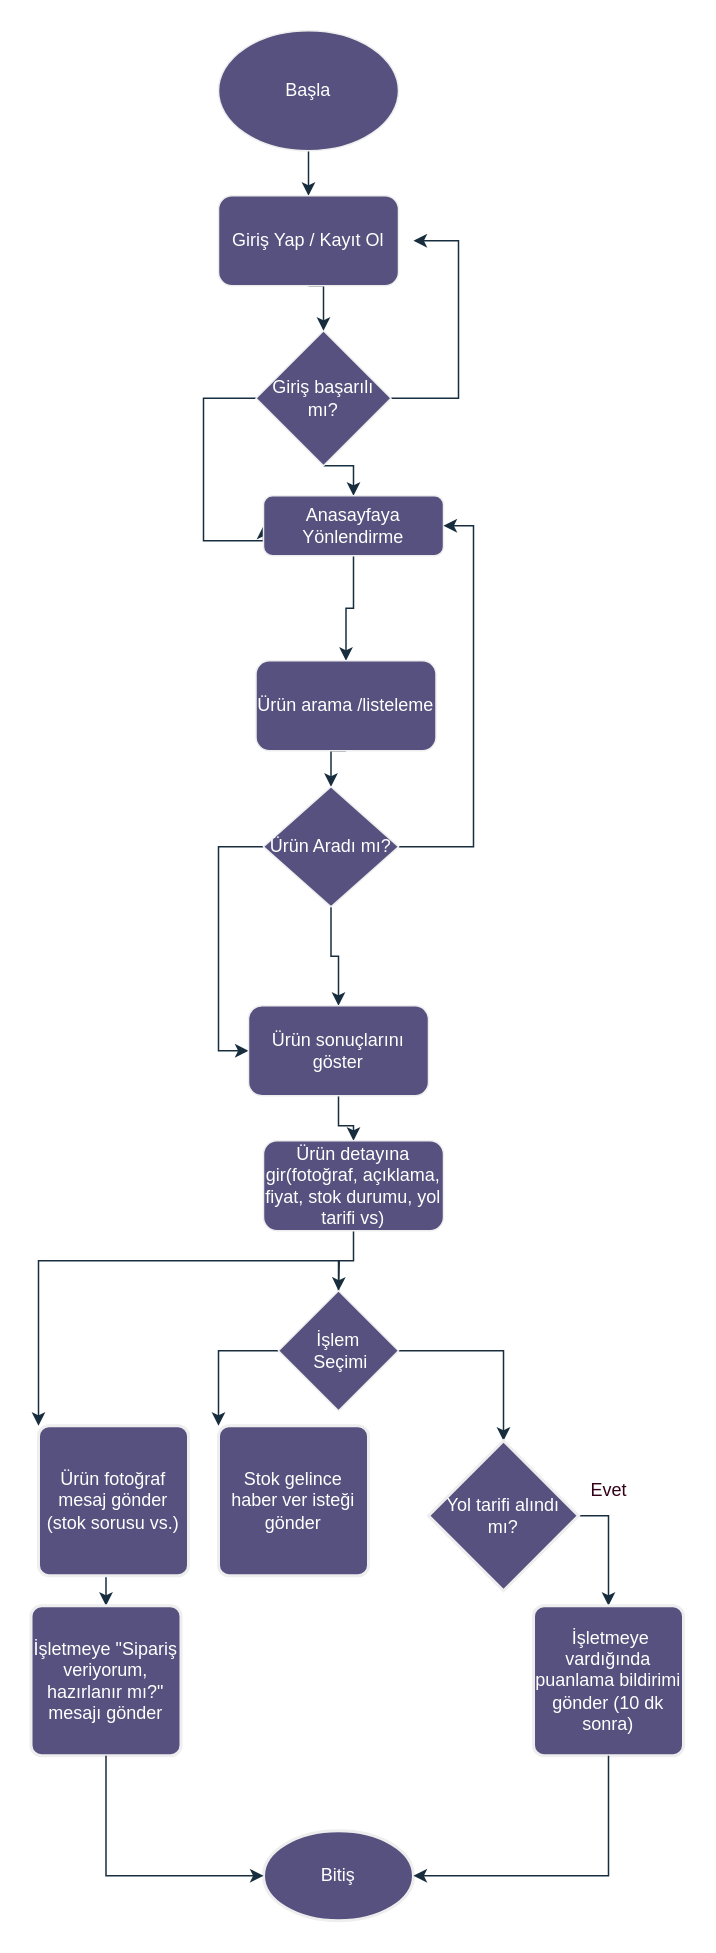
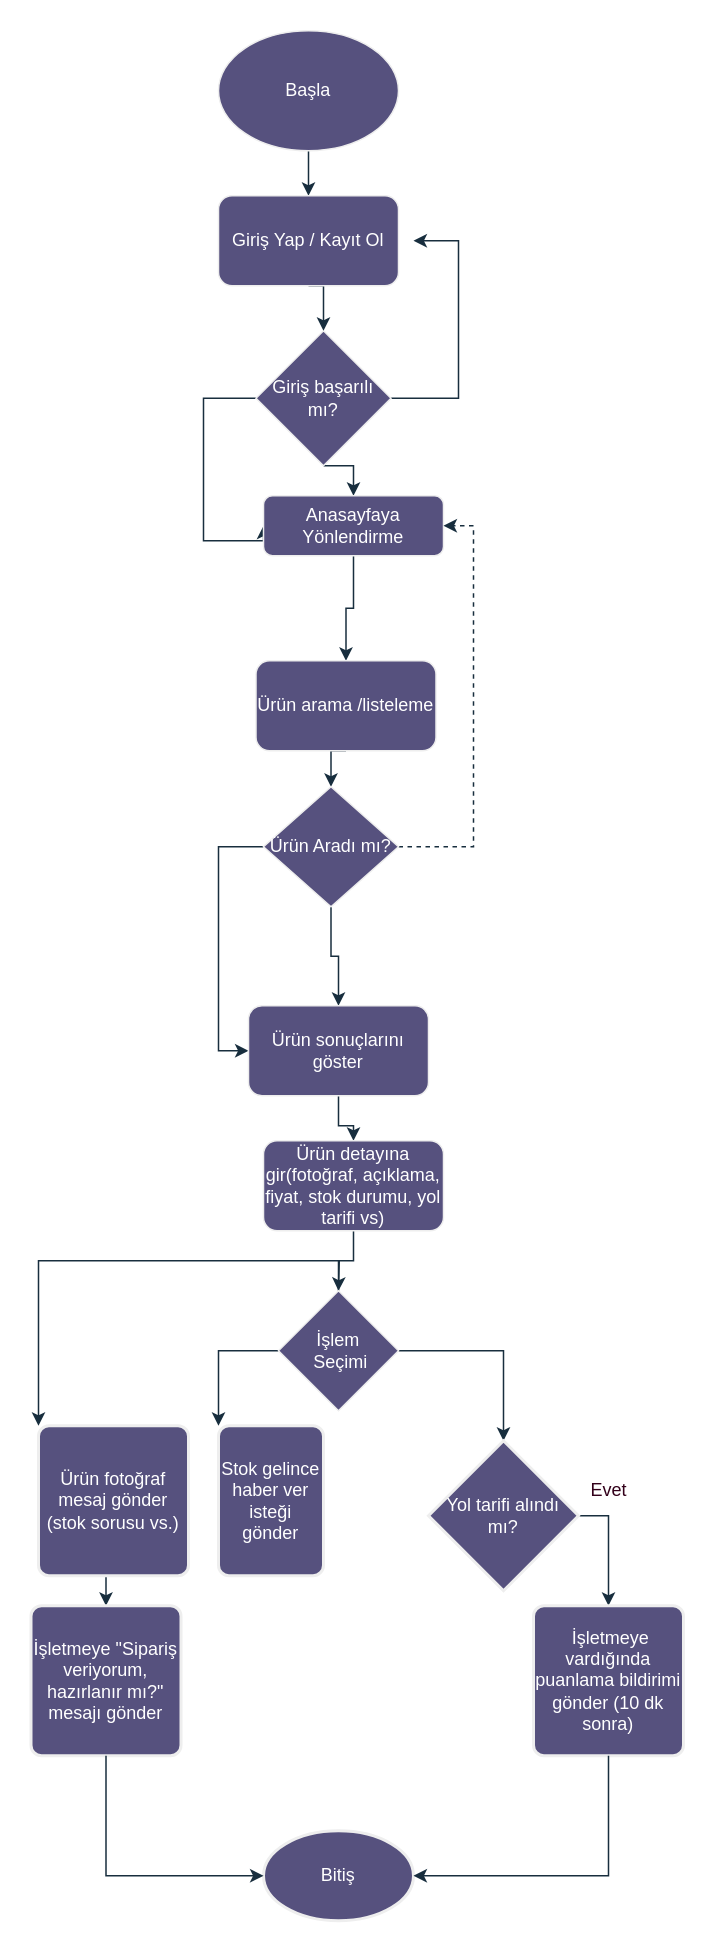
edge "Ürün Aradı mı?" -> "Anasayfaya Yönlendirme": style solid -> dashed
node "Stok gelince haber ver isteği gönder": size 150x150 -> 105x150
